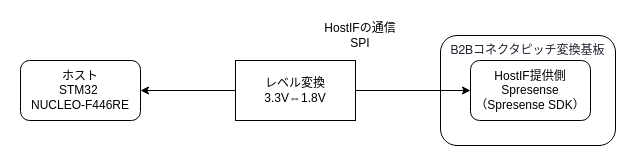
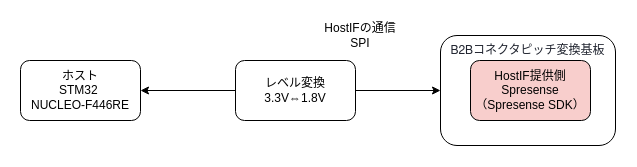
node "レベル変換 3.3V⇔1.8V": shape rectangle -> rounded rectangle
edge "レベル変換 3.3V⇔1.8V" -> "HostIF提供側 Spresense（Spresense SDK）": now "レベル変換 3.3V⇔1.8V" -> "B2Bコネクタピッチ変換基板"
node "HostIF提供側 Spresense（Spresense SDK）": fillcolor #ffffff -> #f8cecc
